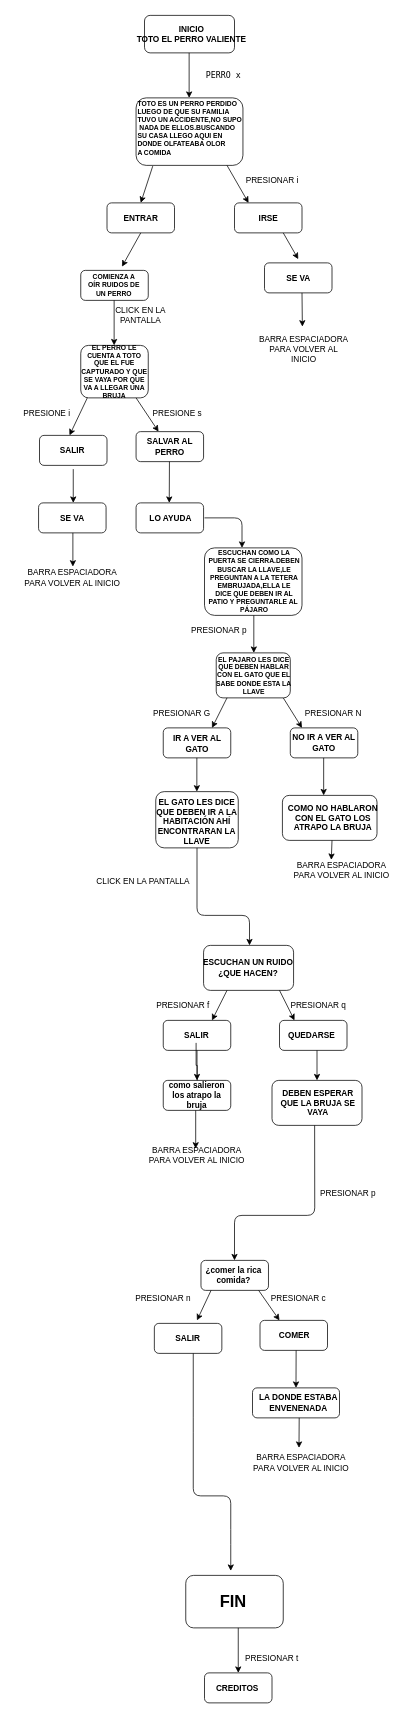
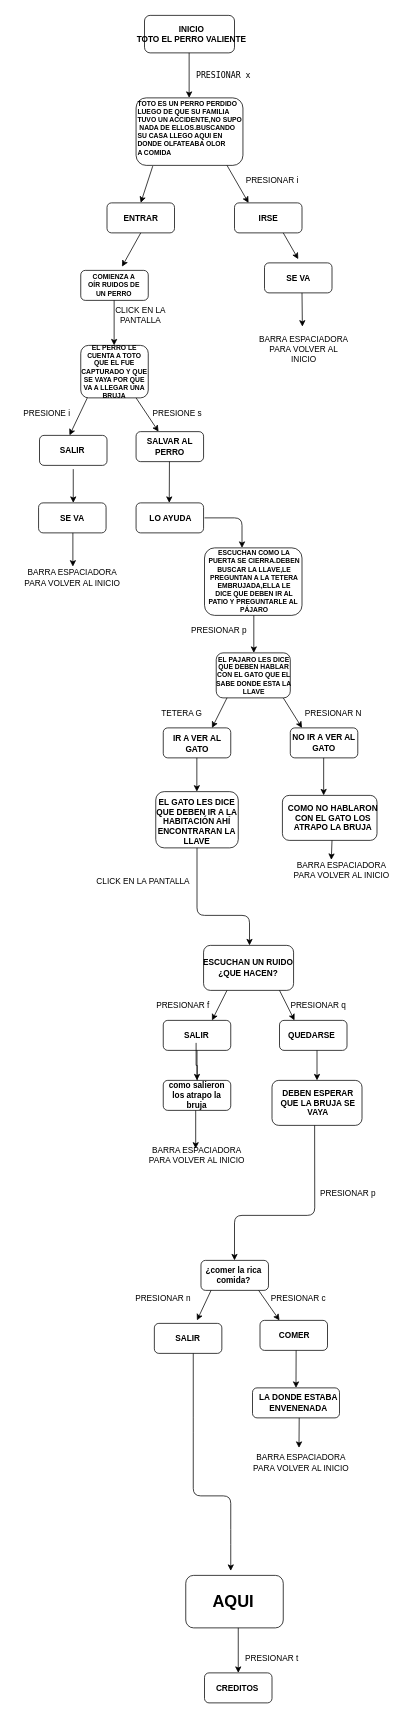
node "PERRO x": label "PERRO x" -> "PRESIONAR x"
node "PRESIONAR G": label "PRESIONAR G" -> "TETERA G"
node "FIN": label "FIN" -> "AQUI"
